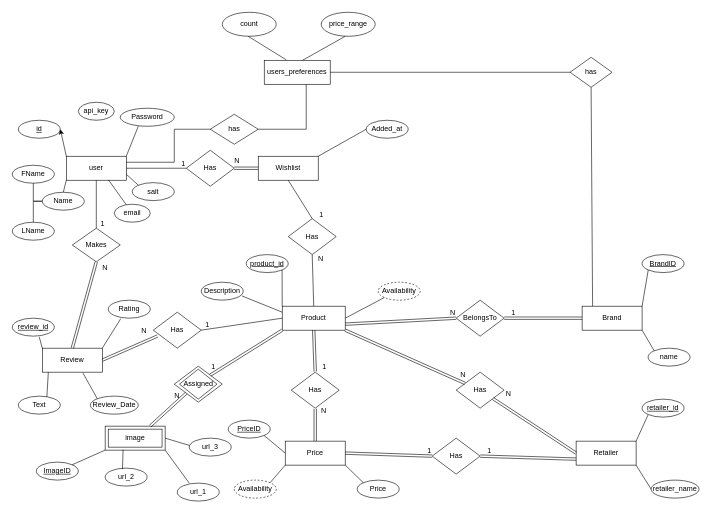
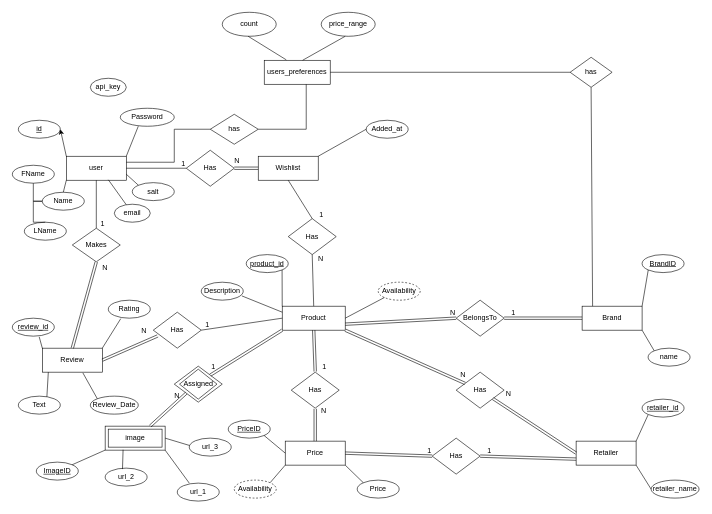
node "api_key": moved (96, 111) -> (108, 87)
node "LName": moved (33, 231) -> (45, 231)
